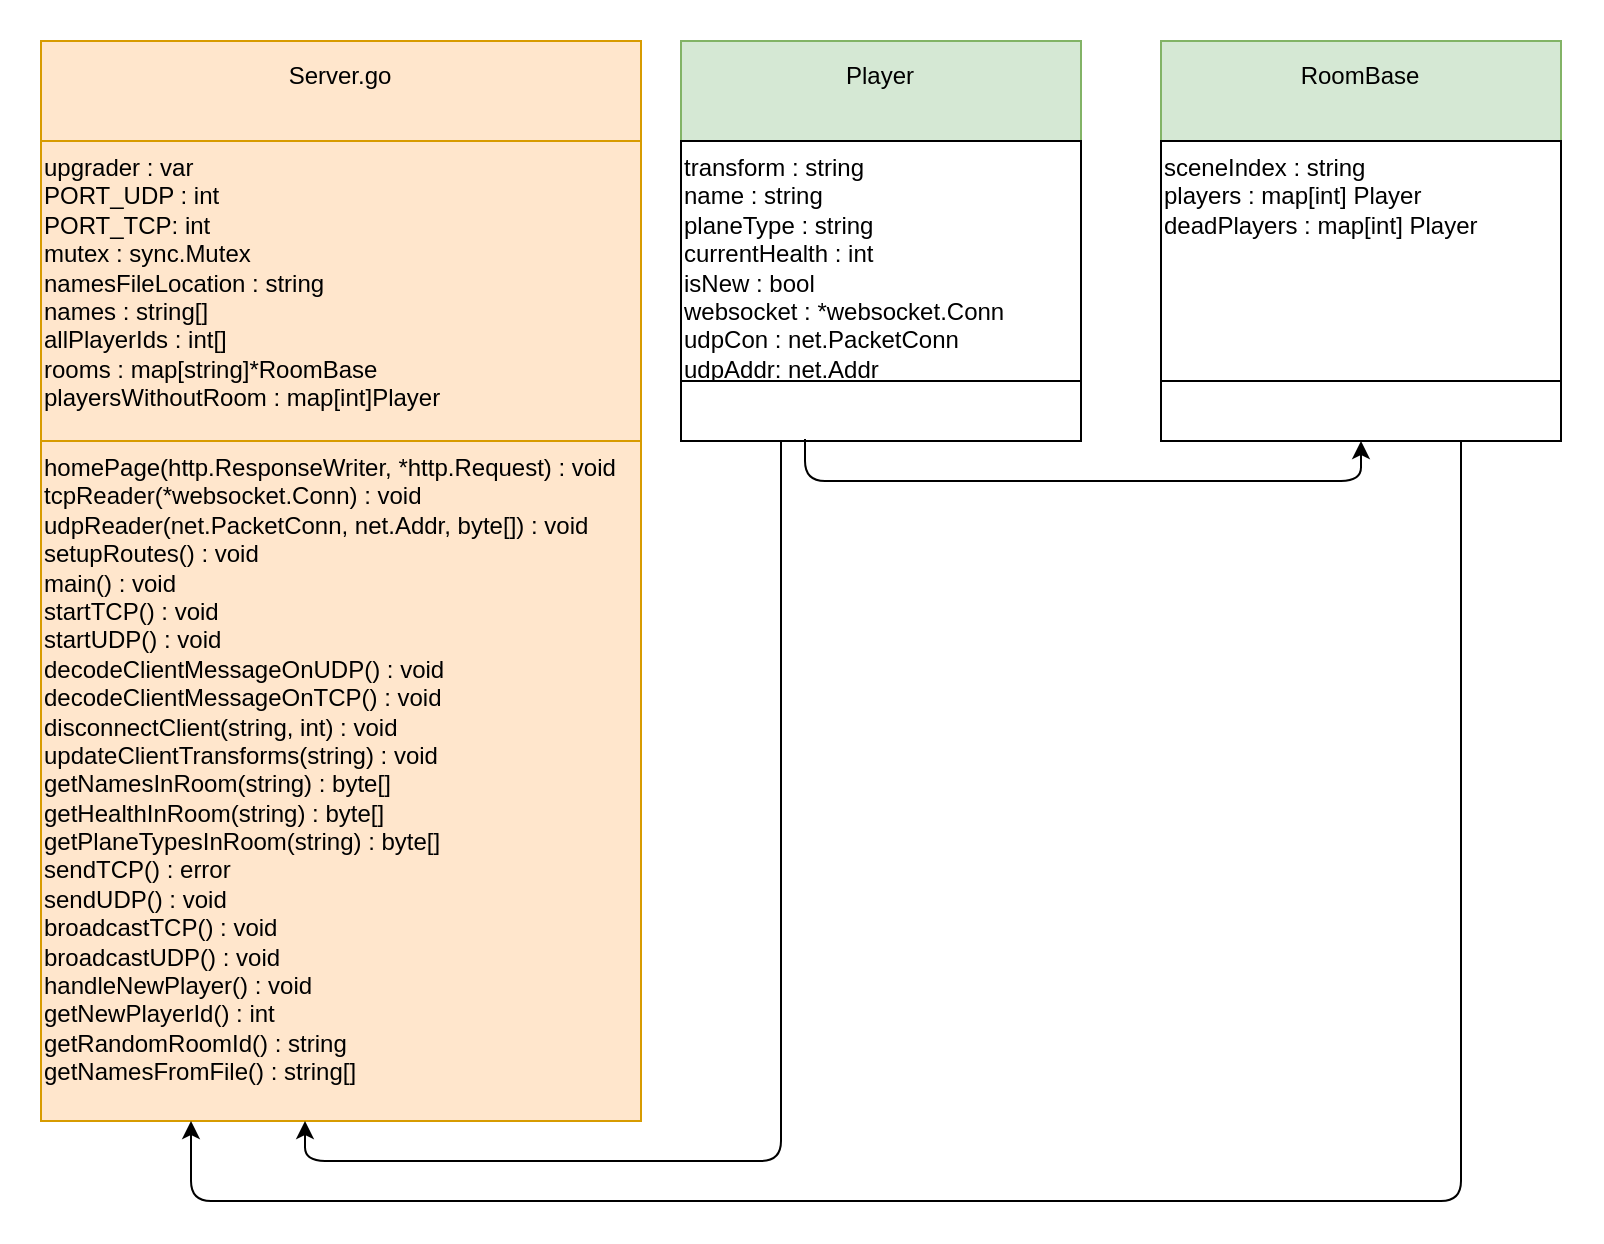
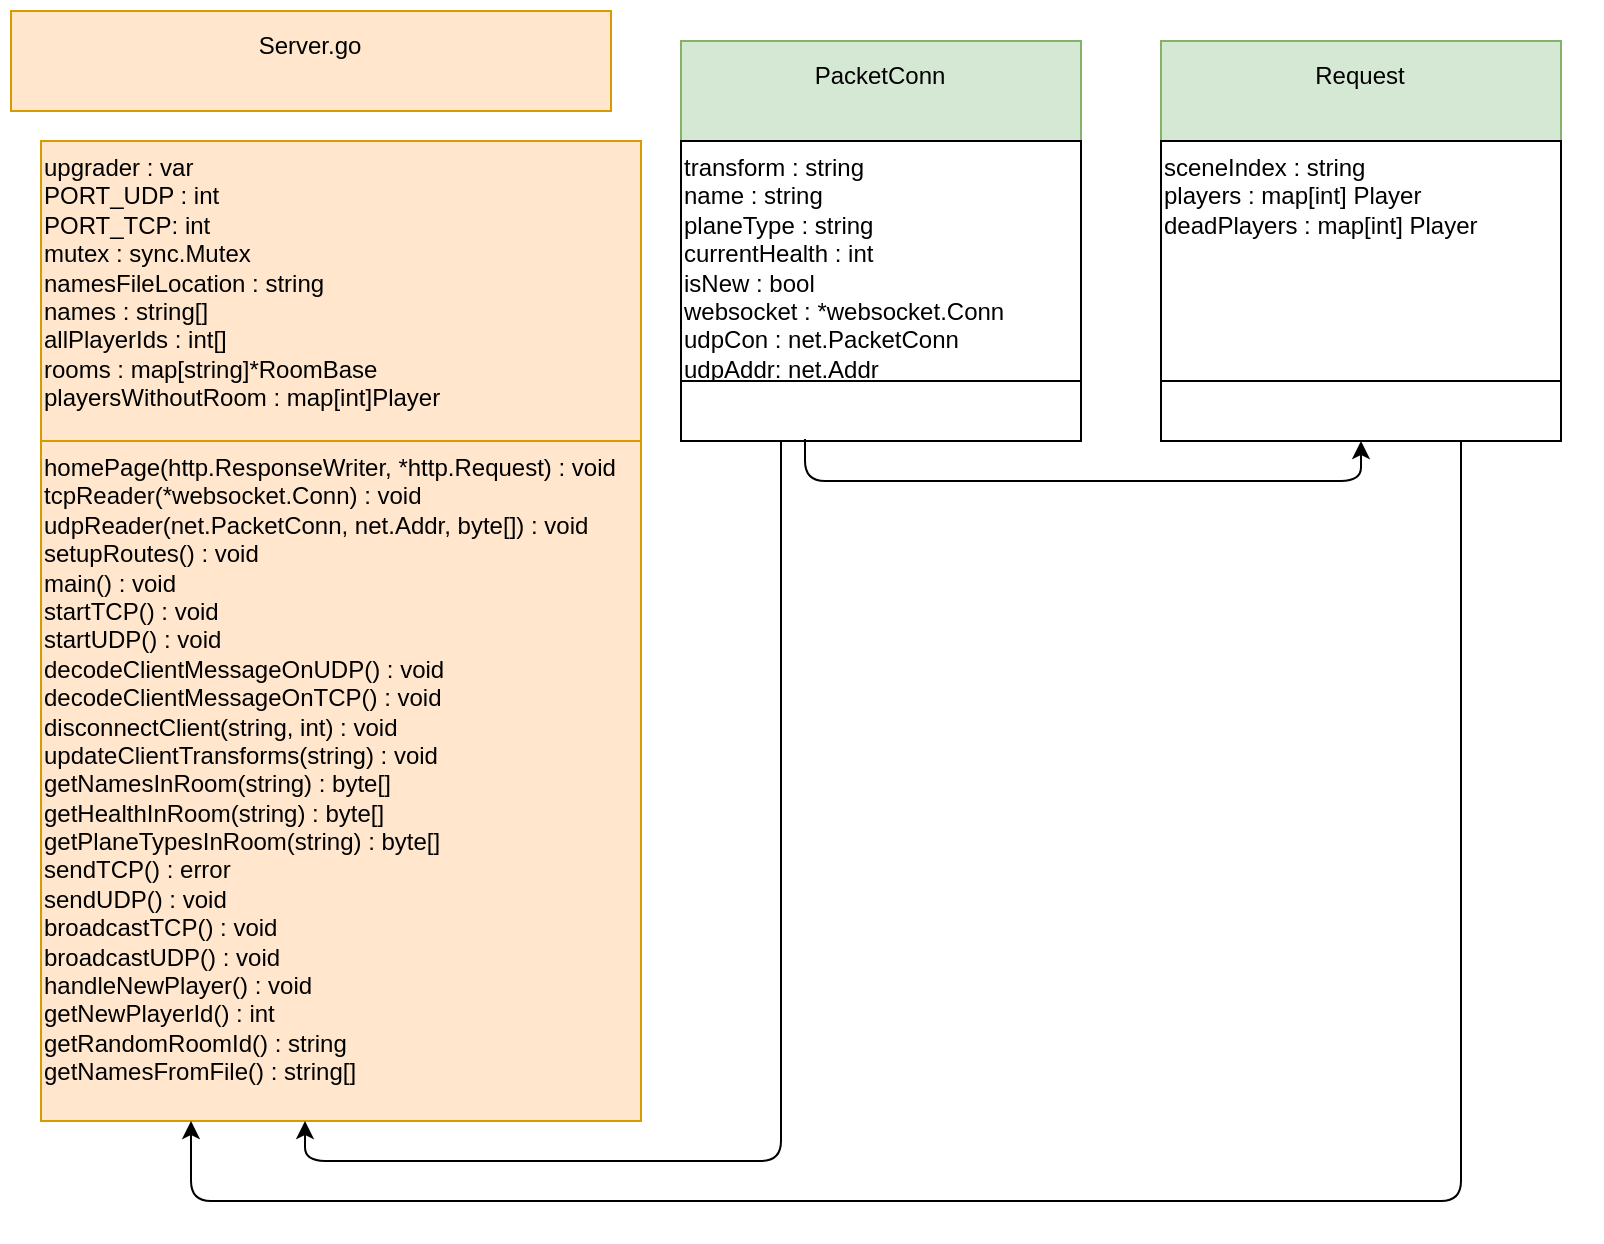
node "Server.go": moved (341, 91) -> (311, 61)
node "Player": label "Player" -> "PacketConn"
node "RoomBase": label "RoomBase" -> "Request"
